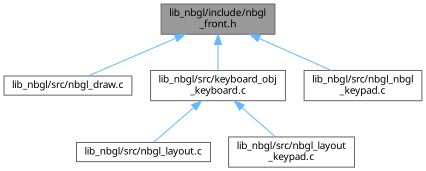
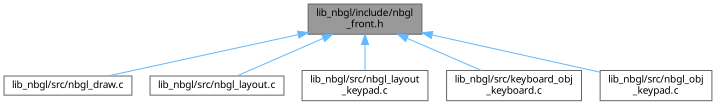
node "lib_nbgl/src/nbgl_nbgl _keypad.c": label "lib_nbgl/src/nbgl_nbgl _keypad.c" -> "lib_nbgl/src/nbgl_obj _keypad.c"
edge "lib_nbgl/src/nbgl_layout _keypad.c" -> "lib_nbgl/src/keyboard_obj _keyboard.c": now "lib_nbgl/src/nbgl_layout _keypad.c" -> "lib_nbgl/include/nbgl _front.h"
edge "lib_nbgl/src/nbgl_layout.c" -> "lib_nbgl/src/keyboard_obj _keyboard.c": now "lib_nbgl/src/nbgl_layout.c" -> "lib_nbgl/include/nbgl _front.h"
